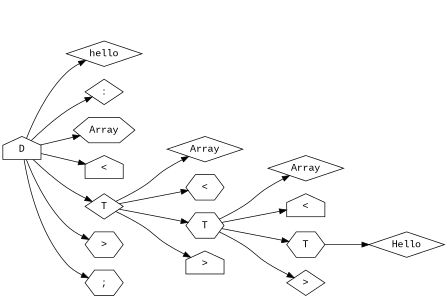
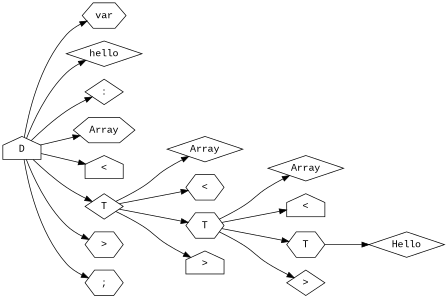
node "var": added
